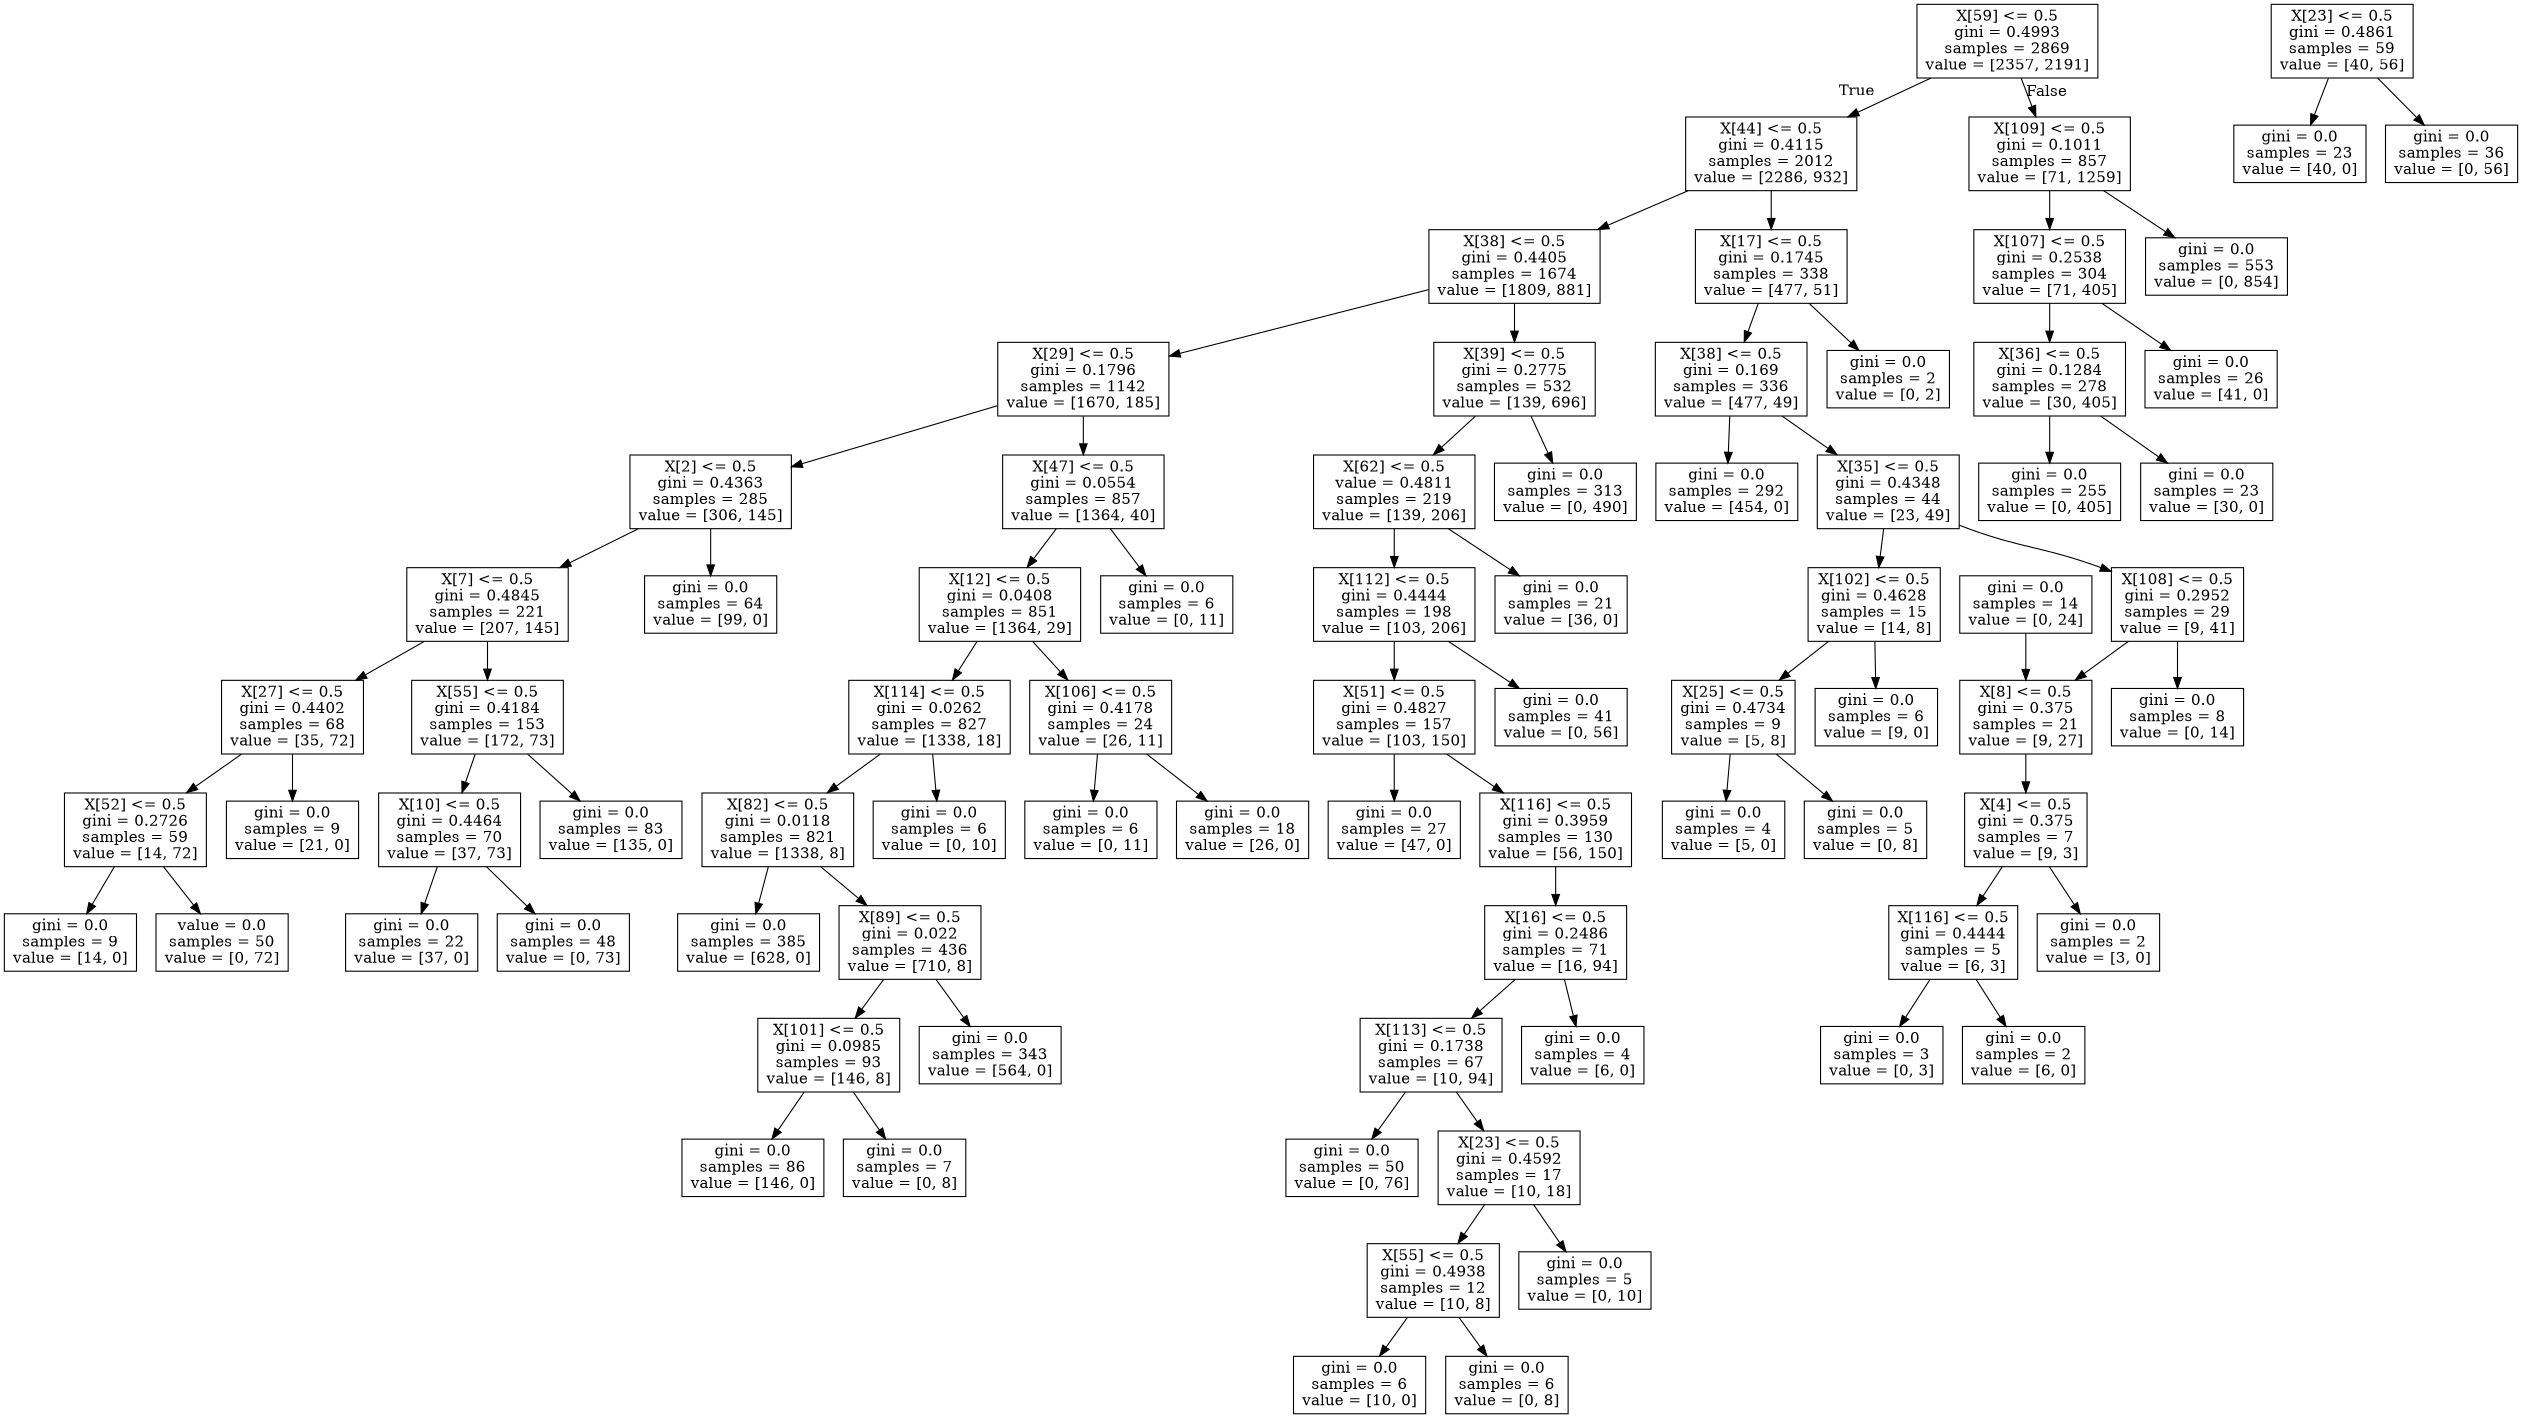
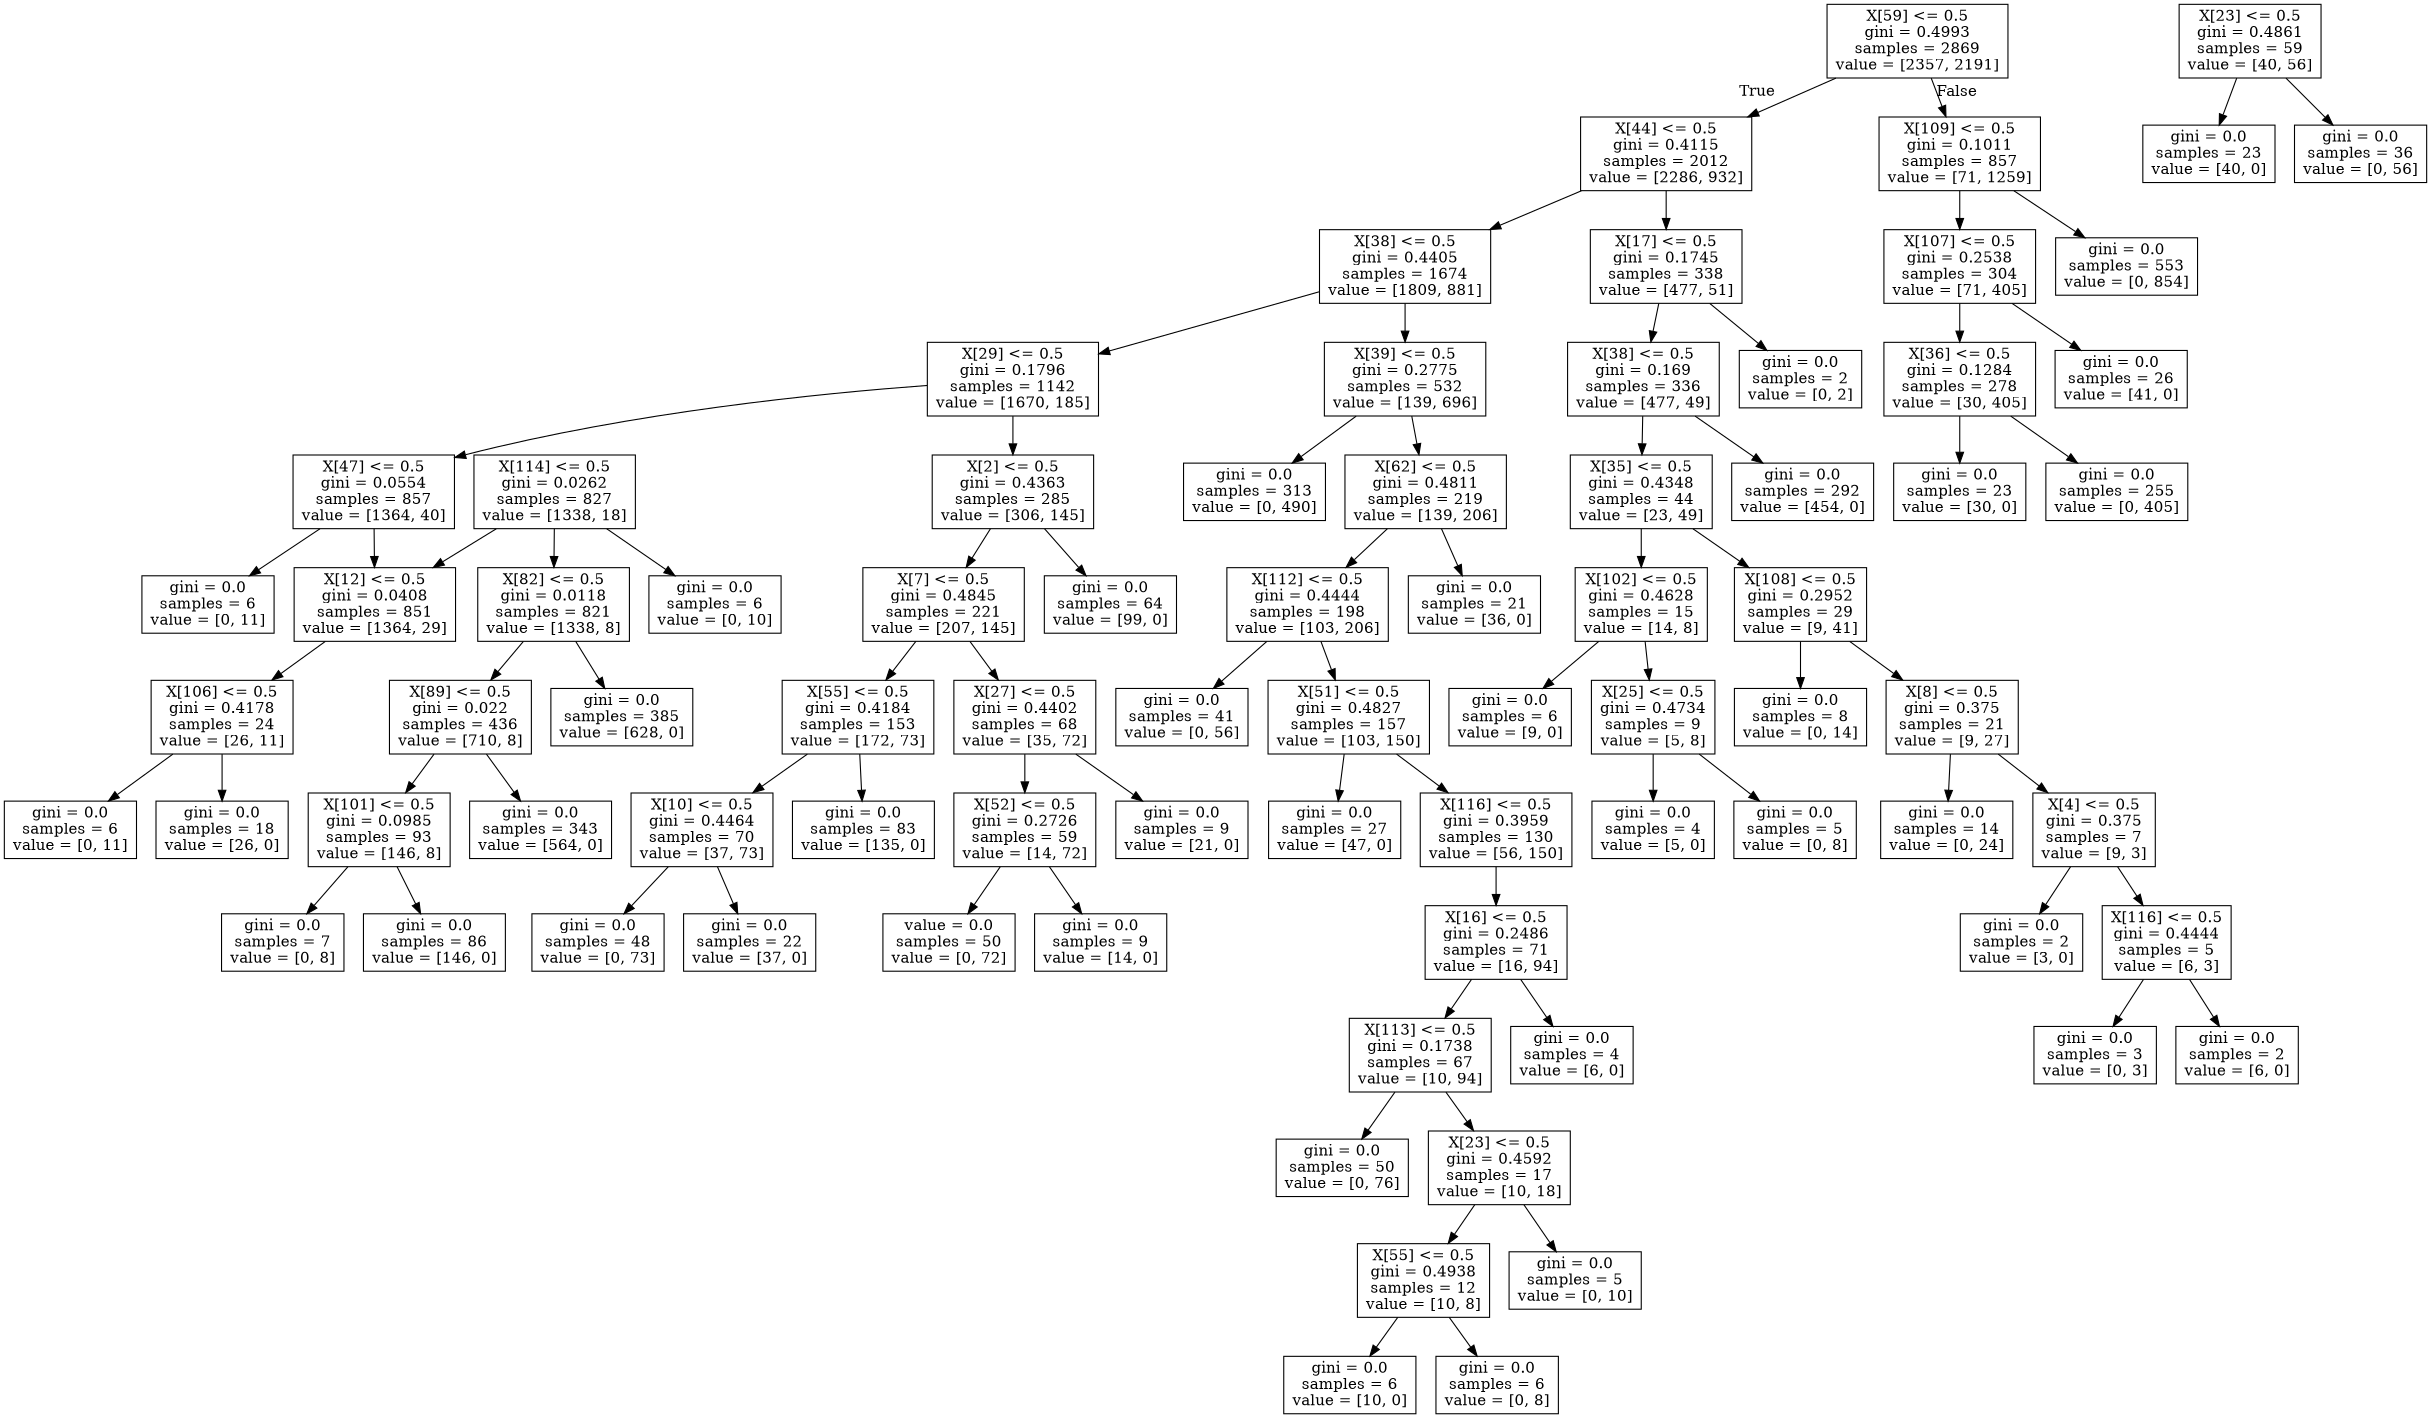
node "X[62] <= 0.5 value = 0.4811 samples = 219 value = [139, 206]": label "X[62] <= 0.5 value = 0.4811 samples = 219 value = [139, 206]" -> "X[62] <= 0.5 gini = 0.4811 samples = 219 value = [139, 206]"
edge "gini = 0.0 samples = 14 value = [0, 24]" -> "X[8] <= 0.5 gini = 0.375 samples = 21 value = [9, 27]": reversed
edge "X[12] <= 0.5 gini = 0.0408 samples = 851 value = [1364, 29]" -> "X[114] <= 0.5 gini = 0.0262 samples = 827 value = [1338, 18]": reversed
